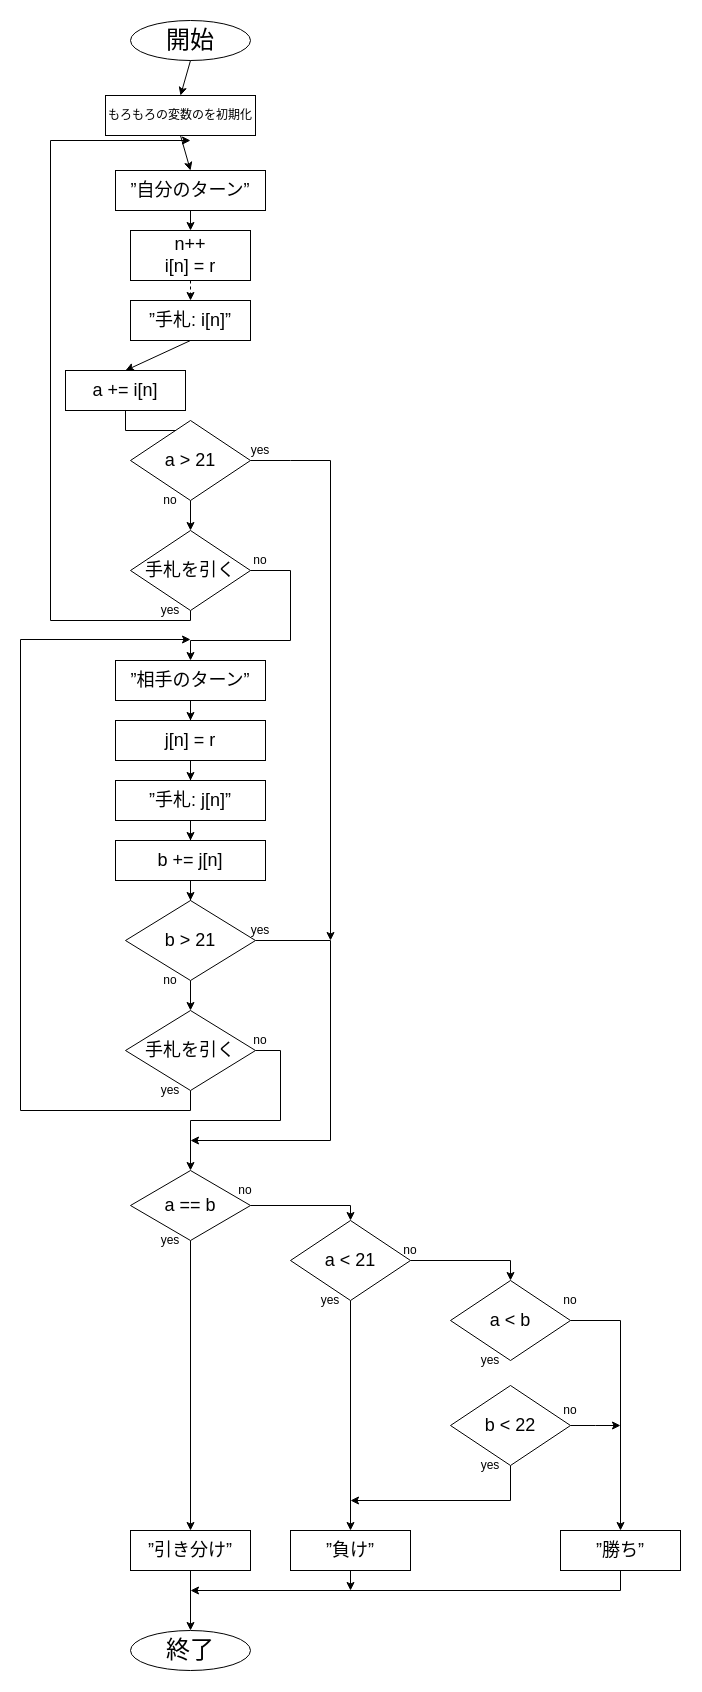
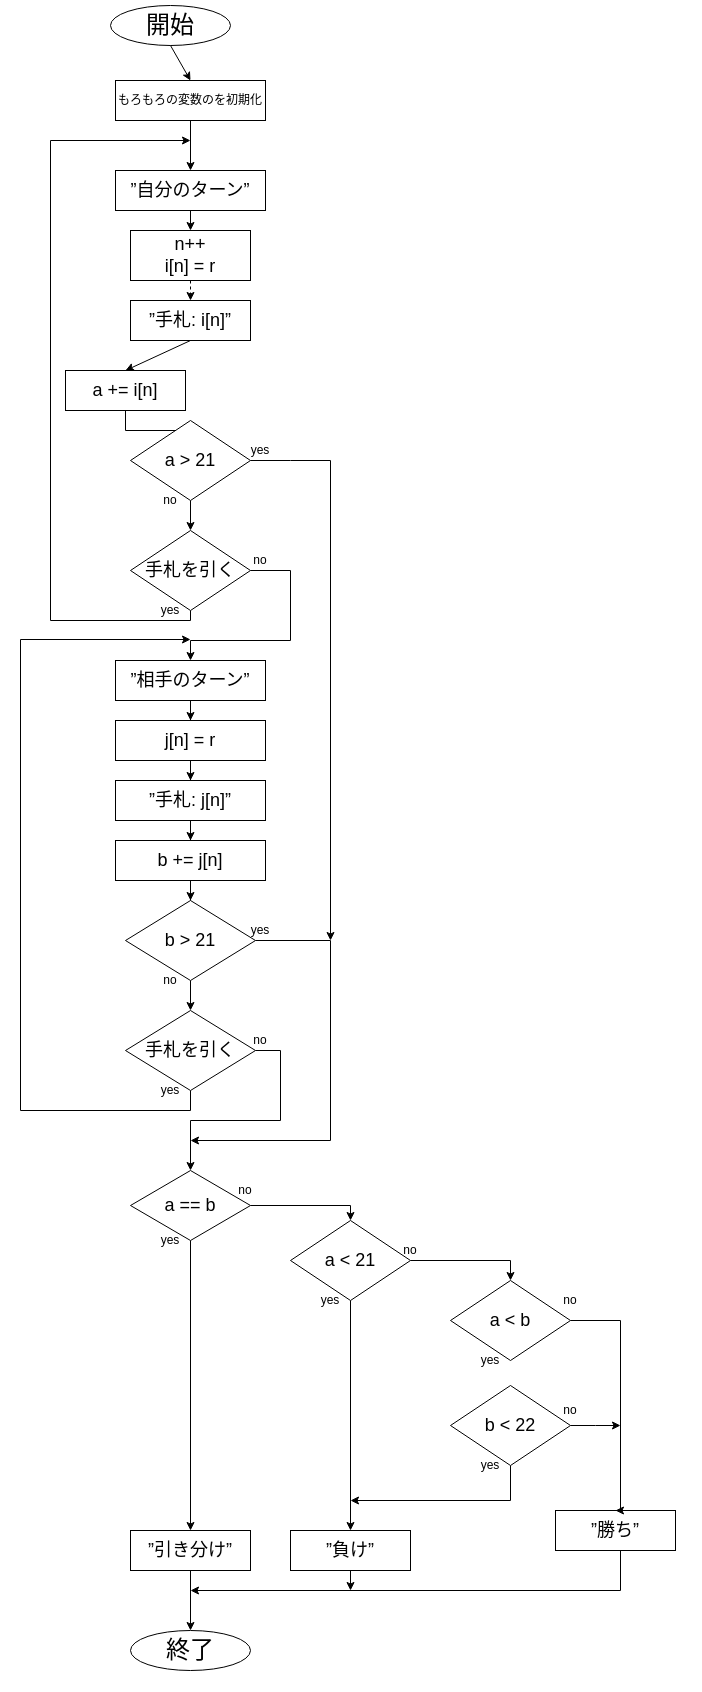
node "開始": moved (191, 41) -> (171, 26)
node "もろもろの変数のを初期化": moved (181, 116) -> (191, 101)
node "”勝ち”": moved (621, 1551) -> (616, 1531)
